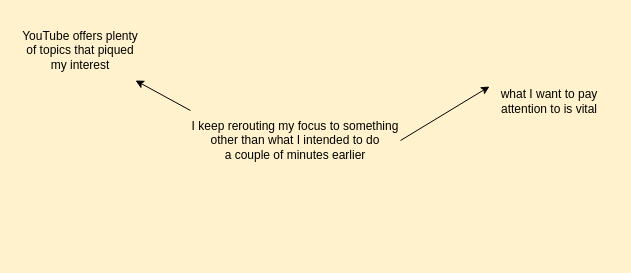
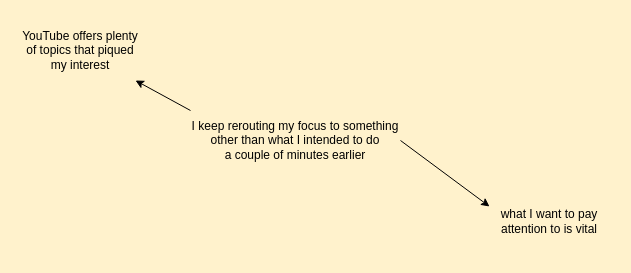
node "what I want to pay attention to is vital": moved (550, 102) -> (550, 222)
